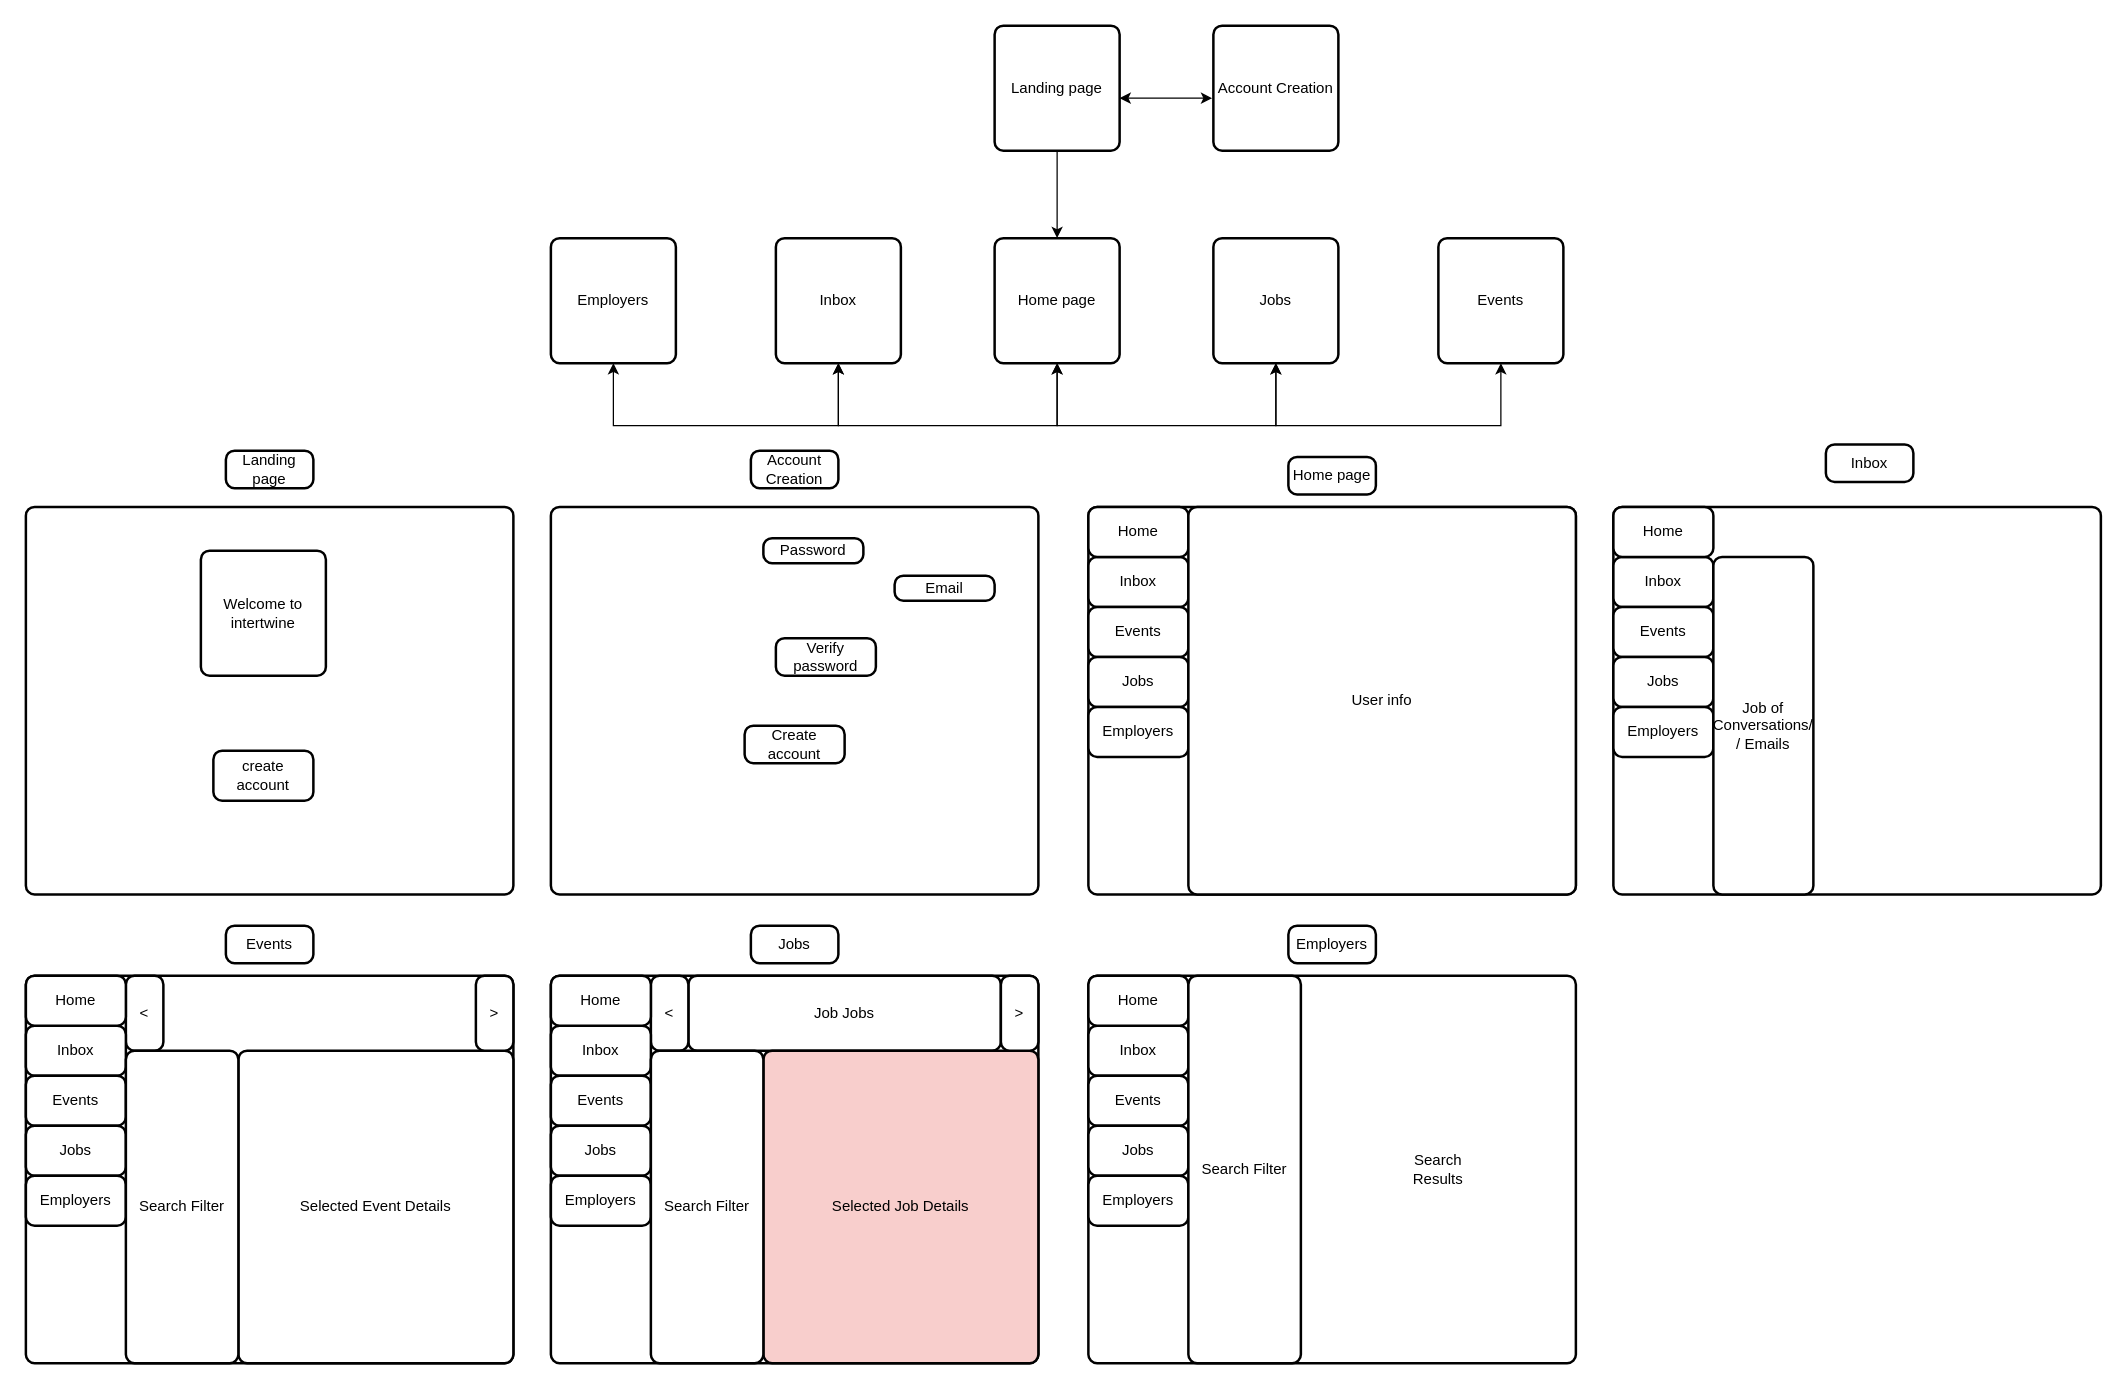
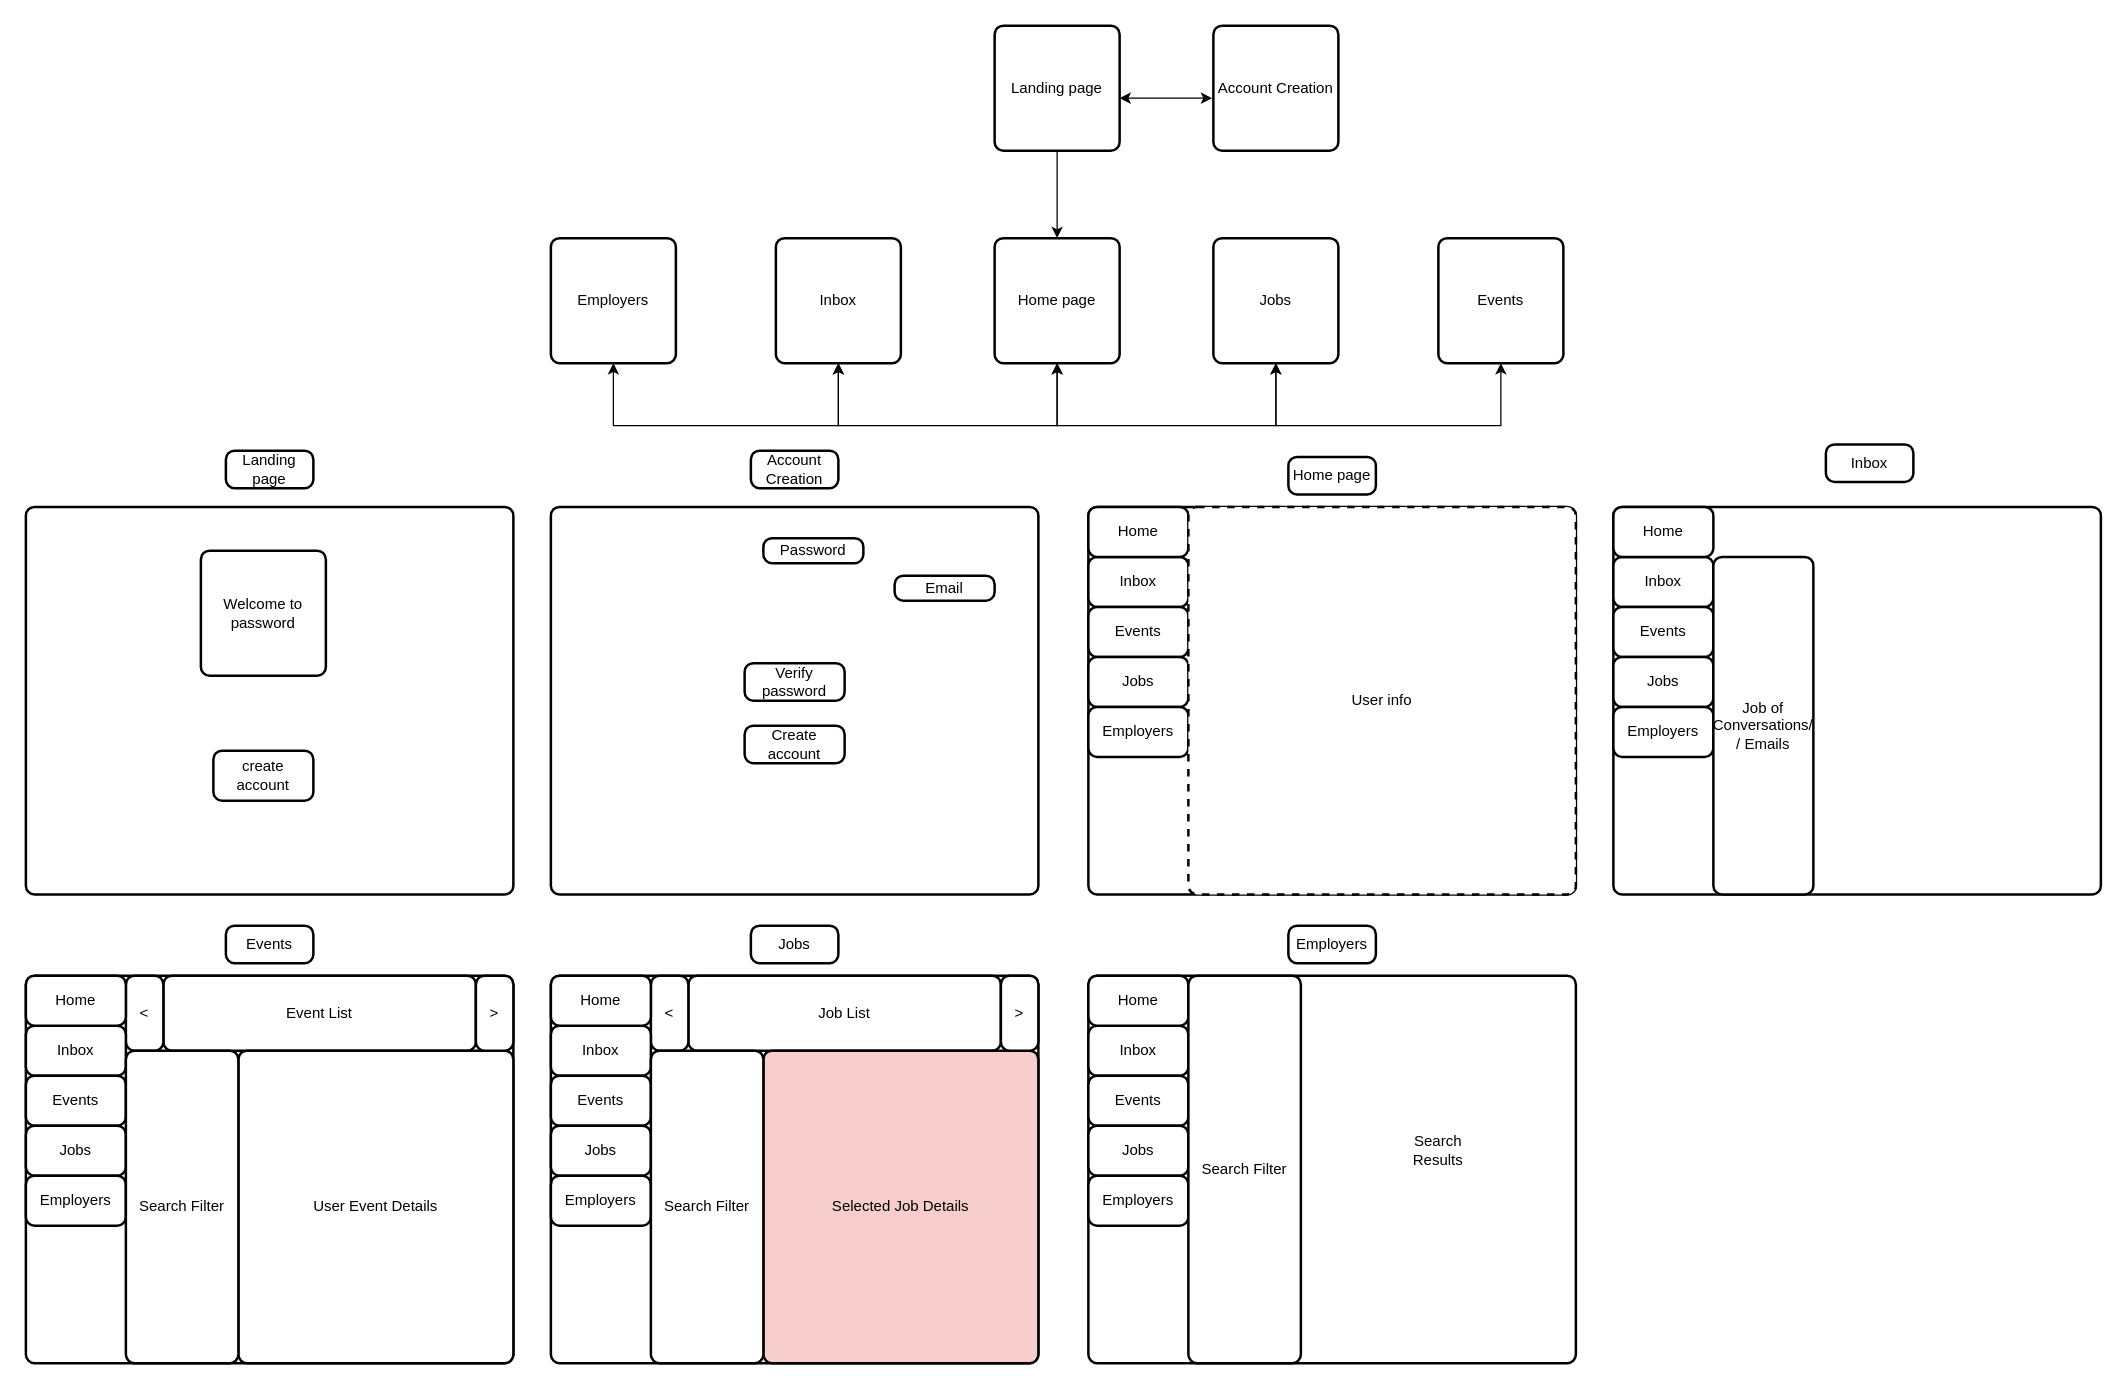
node "Welcome to intertwine": label "Welcome to intertwine" -> "Welcome to password"
node "Verify password": moved (826, 657) -> (794, 682)
node "User info": style solid -> dashed
node "Event List": added
node "Job Jobs": label "Job Jobs" -> "Job List"
node "Search Results": moved (1438, 1169) -> (1438, 1151)
node "Selected Event Details": label "Selected Event Details" -> "User Event Details"
